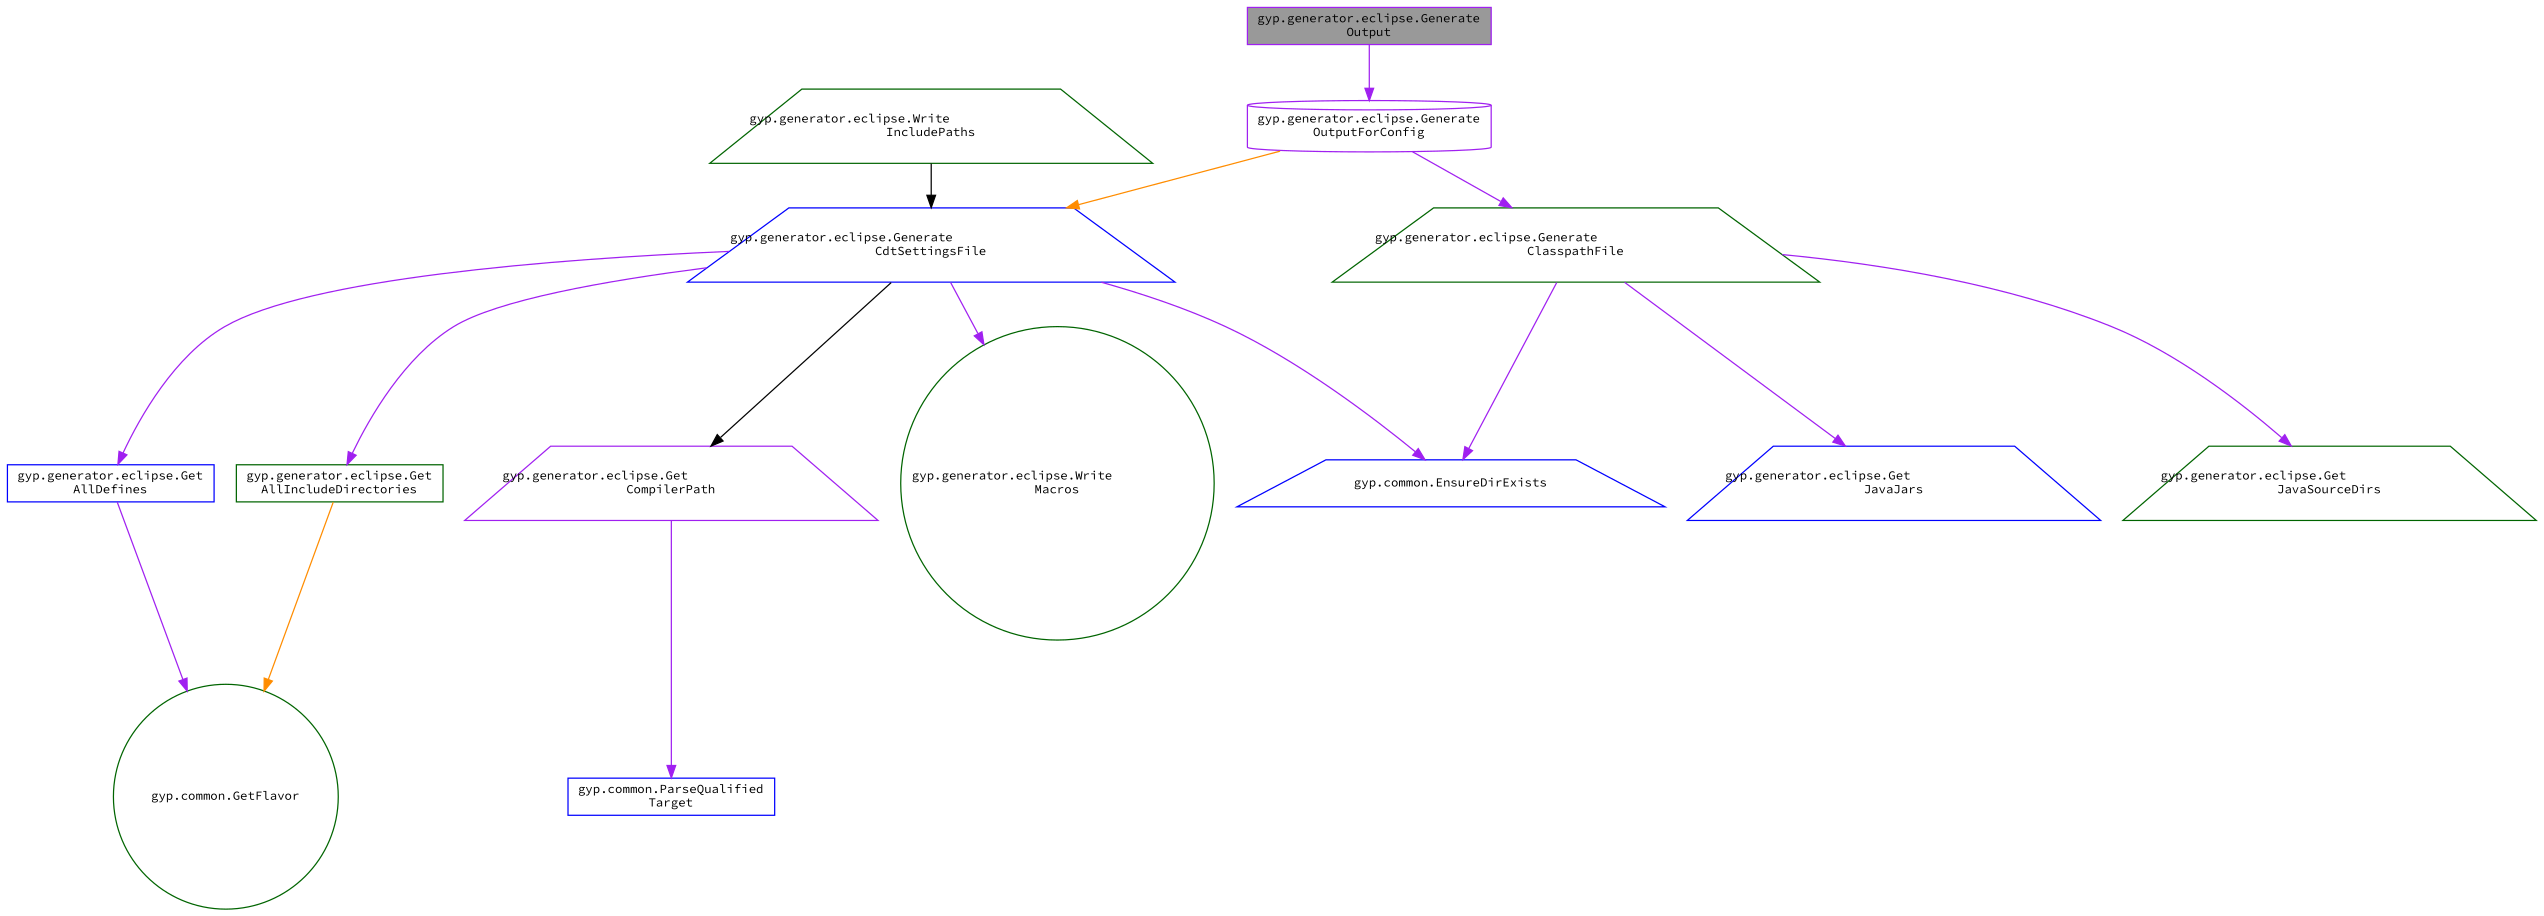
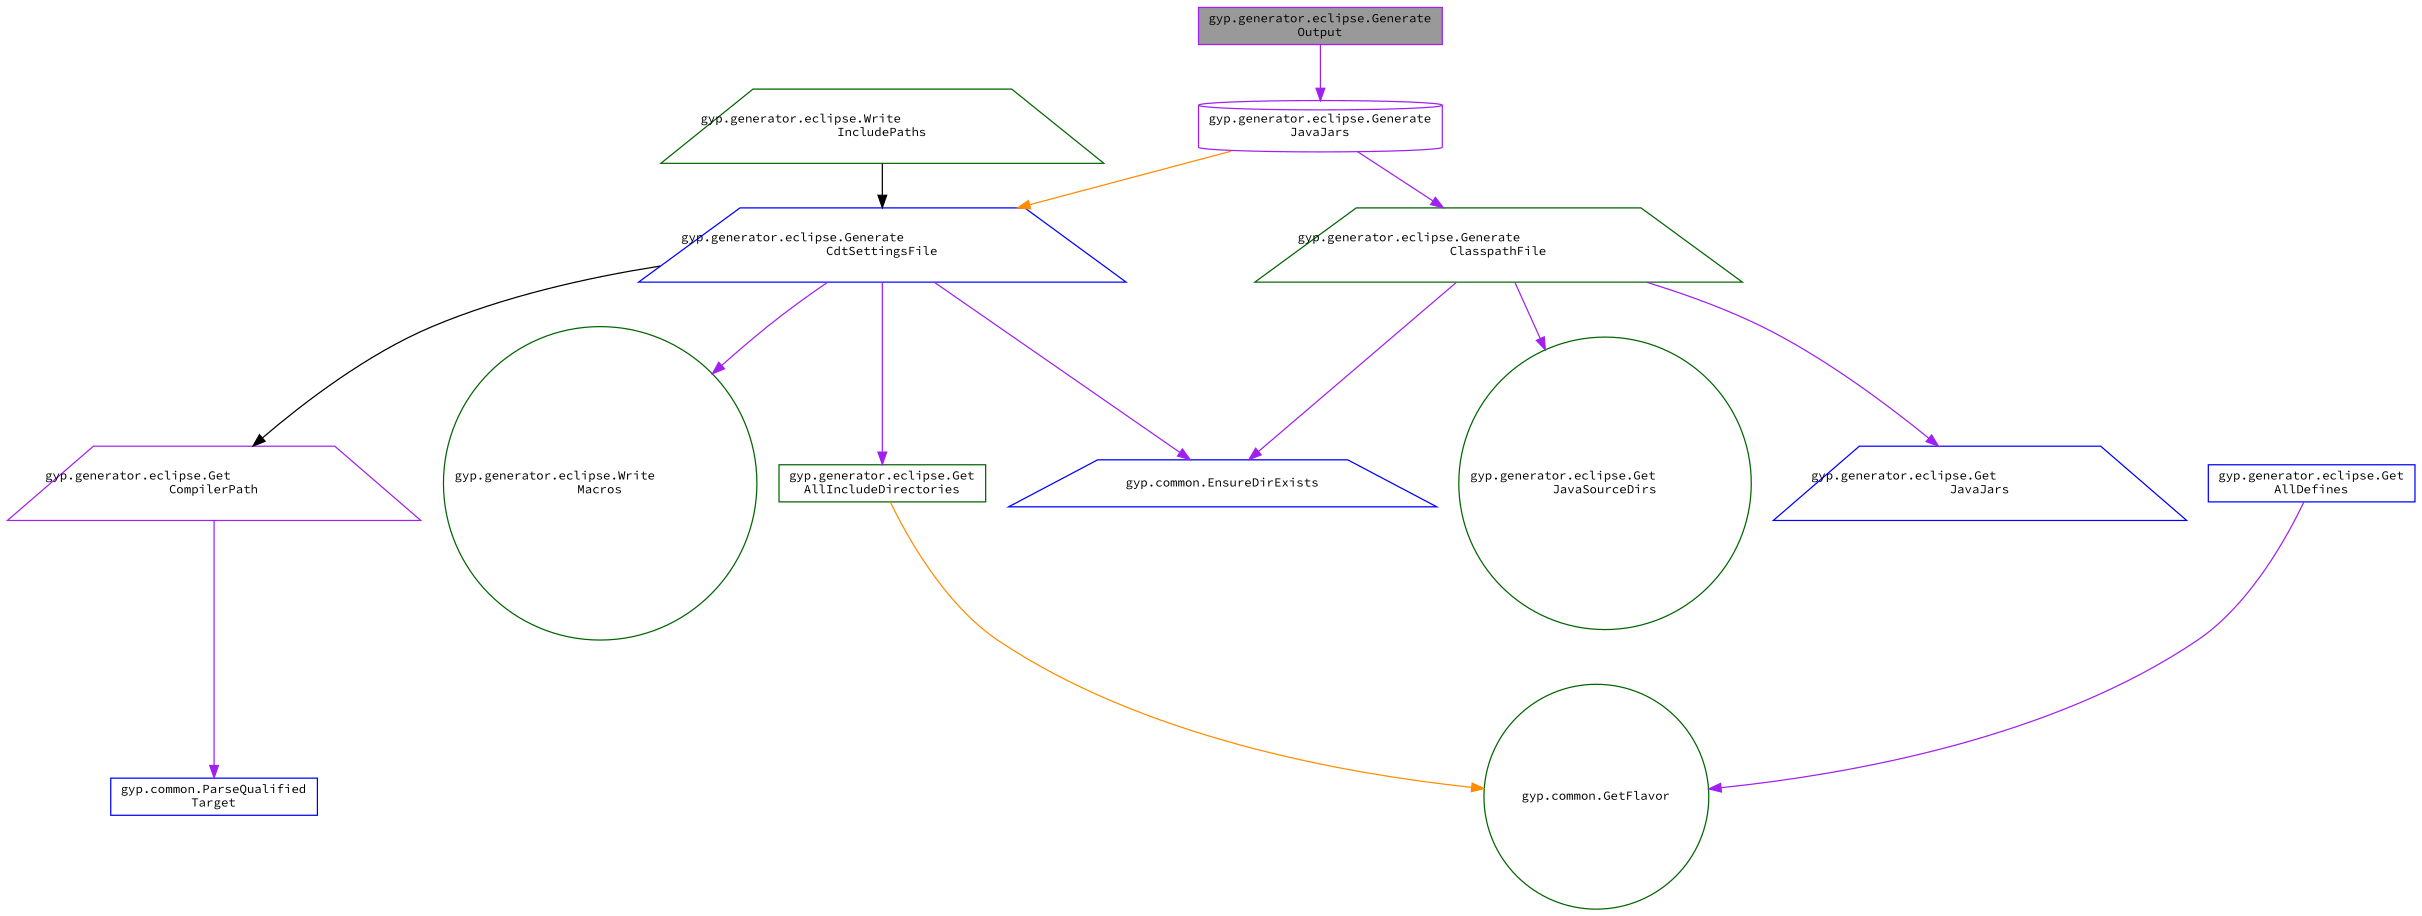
node "gyp.generator.eclipse.Generate OutputForConfig": label "gyp.generator.eclipse.Generate OutputForConfig" -> "gyp.generator.eclipse.Generate JavaJars"
edge "gyp.generator.eclipse.Generate CdtSettingsFile" -> "gyp.generator.eclipse.Get AllDefines": removed
node "gyp.generator.eclipse.Get JavaSourceDirs": shape trapezium -> circle
